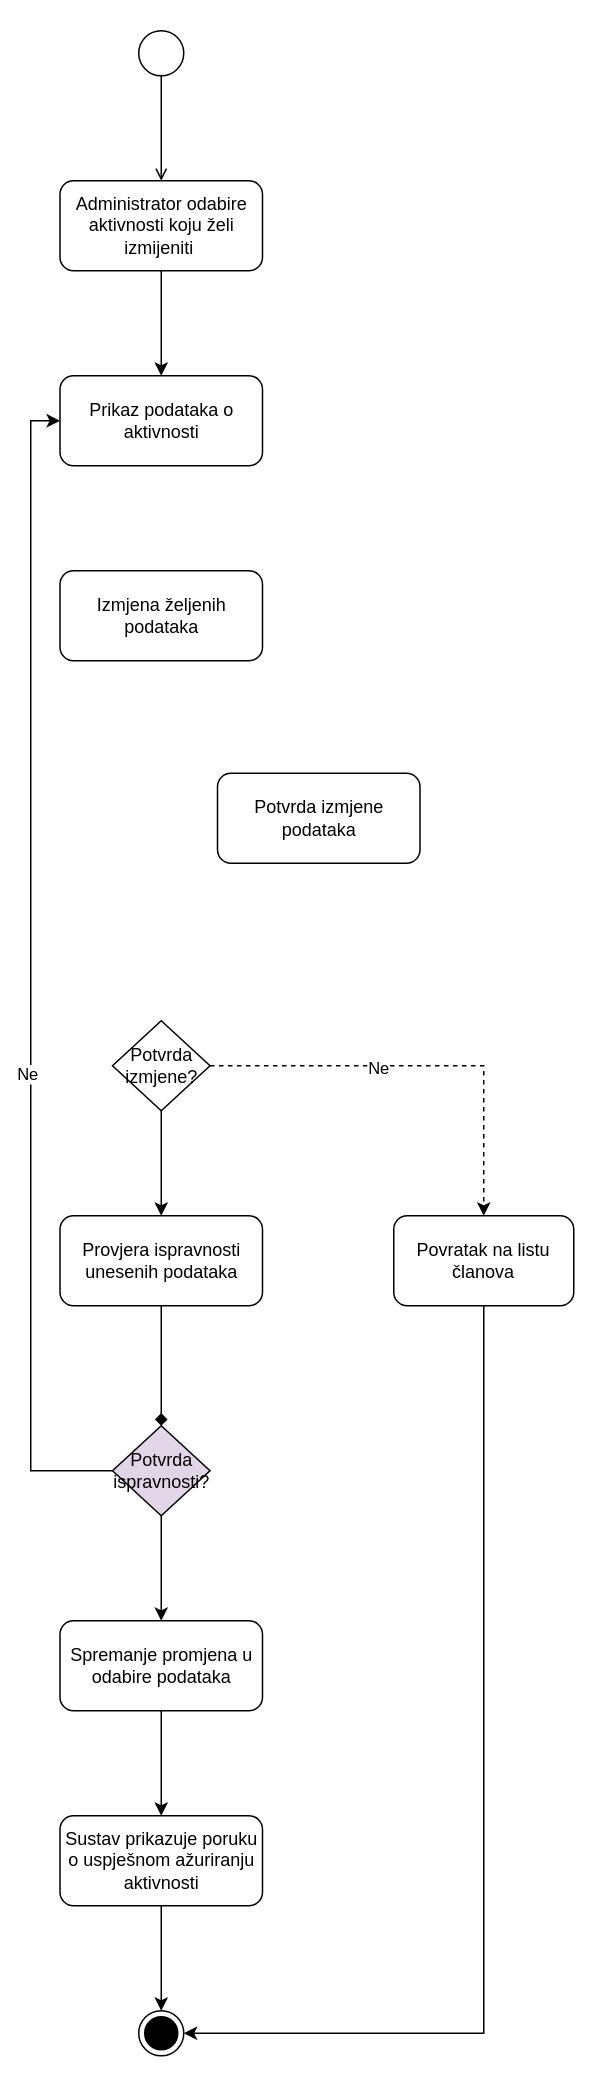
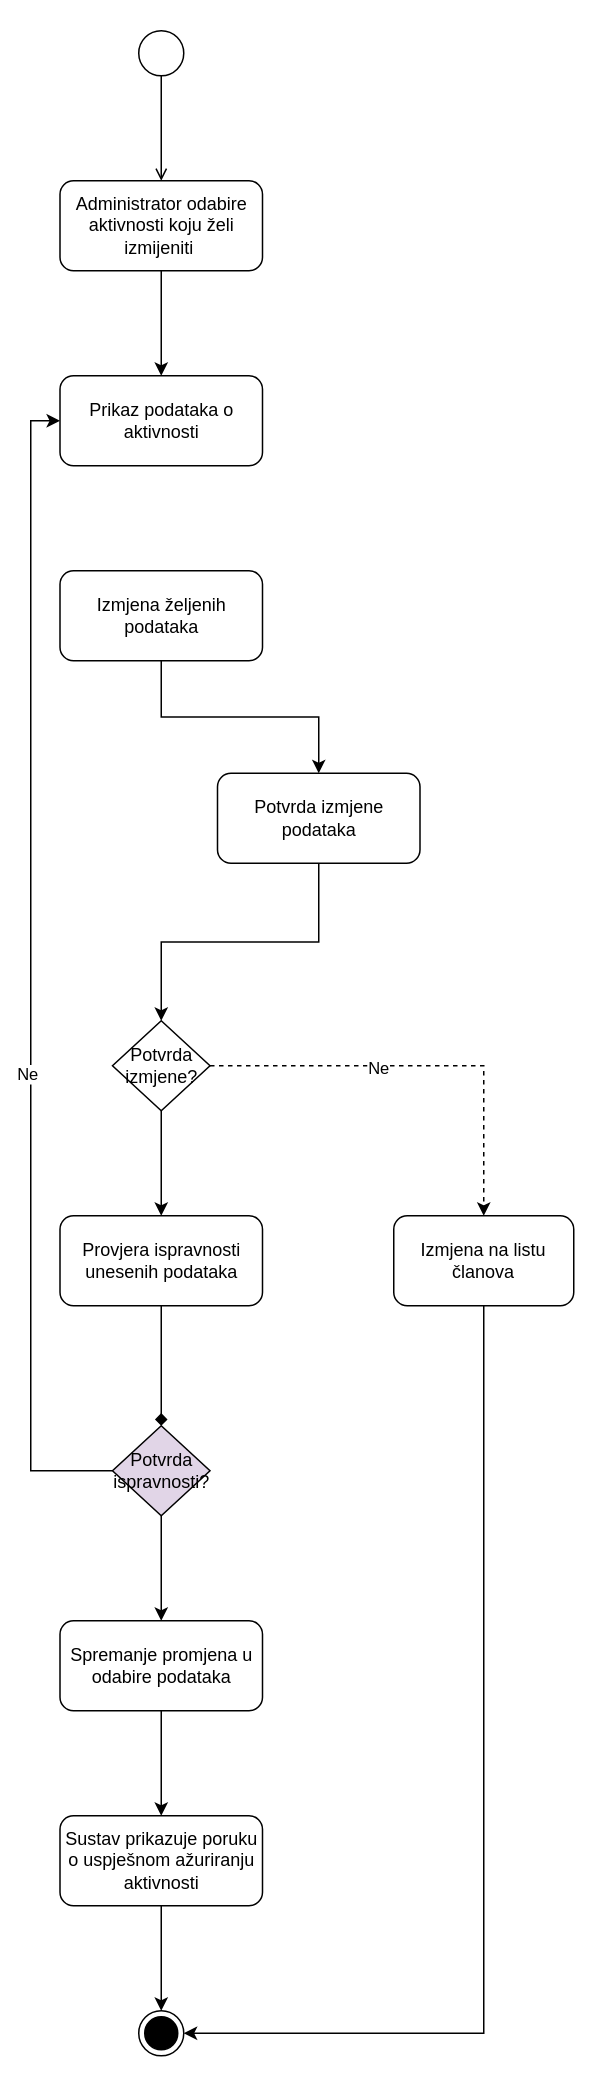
edge "Izmjena željenih podataka" -> "Potvrda izmjene podataka": added
edge "Potvrda izmjene podataka" -> "Potvrda izmjene?": added
node "Povratak na listu članova": label "Povratak na listu članova" -> "Izmjena na listu članova"
